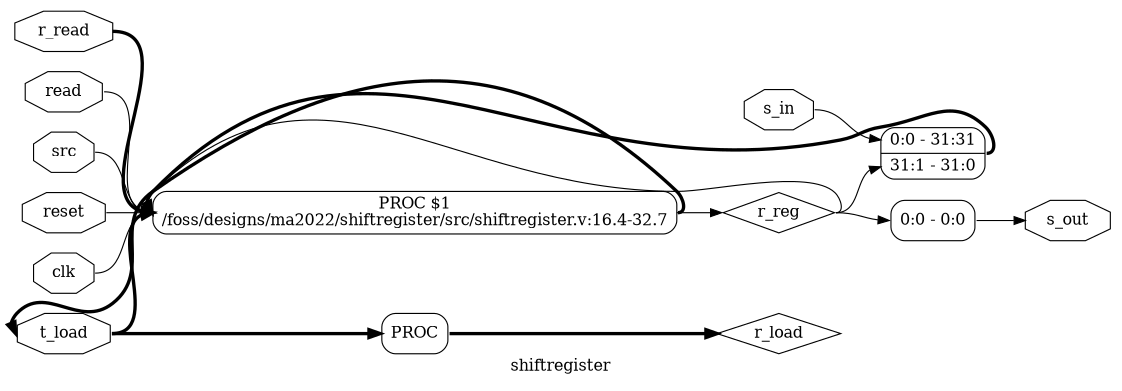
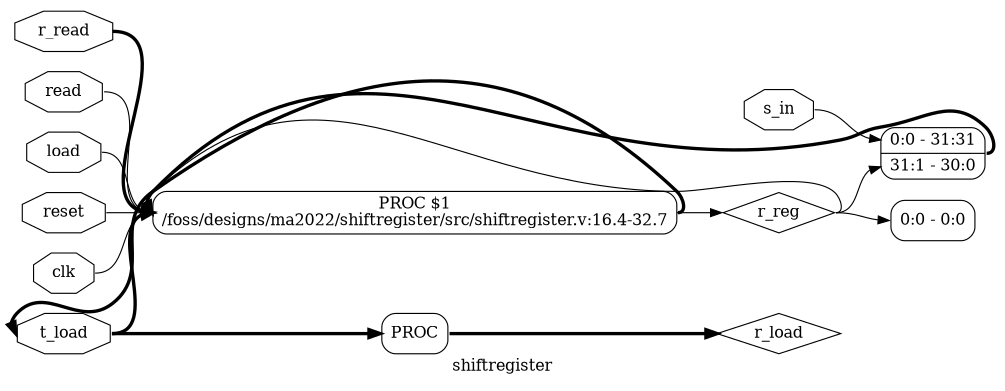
node "src": label "src" -> "load"
node "0:0 - 31:31": text "31:1 - 31:0" -> "31:1 - 30:0"
node "s_out": removed
